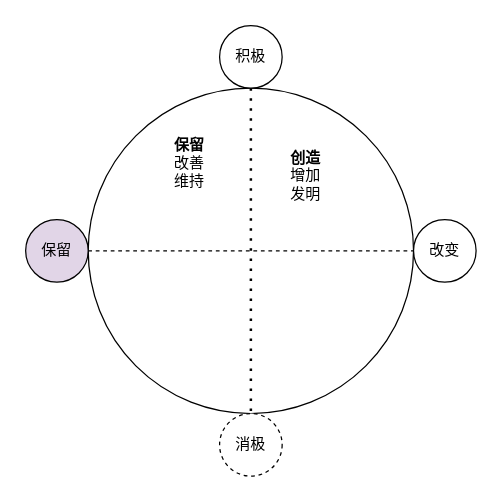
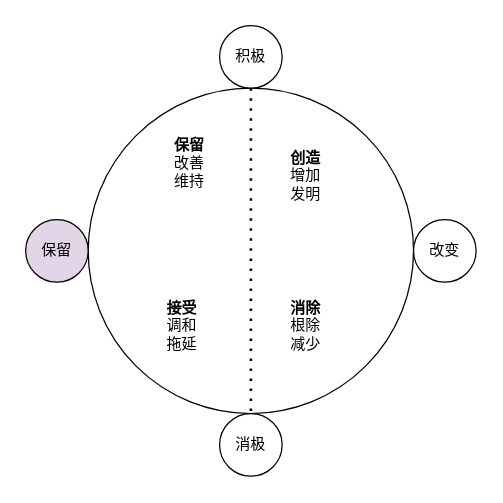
edge "保留" -- "改变": removed
node "接受 调和 拖延": added
node "消除 根除 减少": added
node "消极": style dashed -> solid
